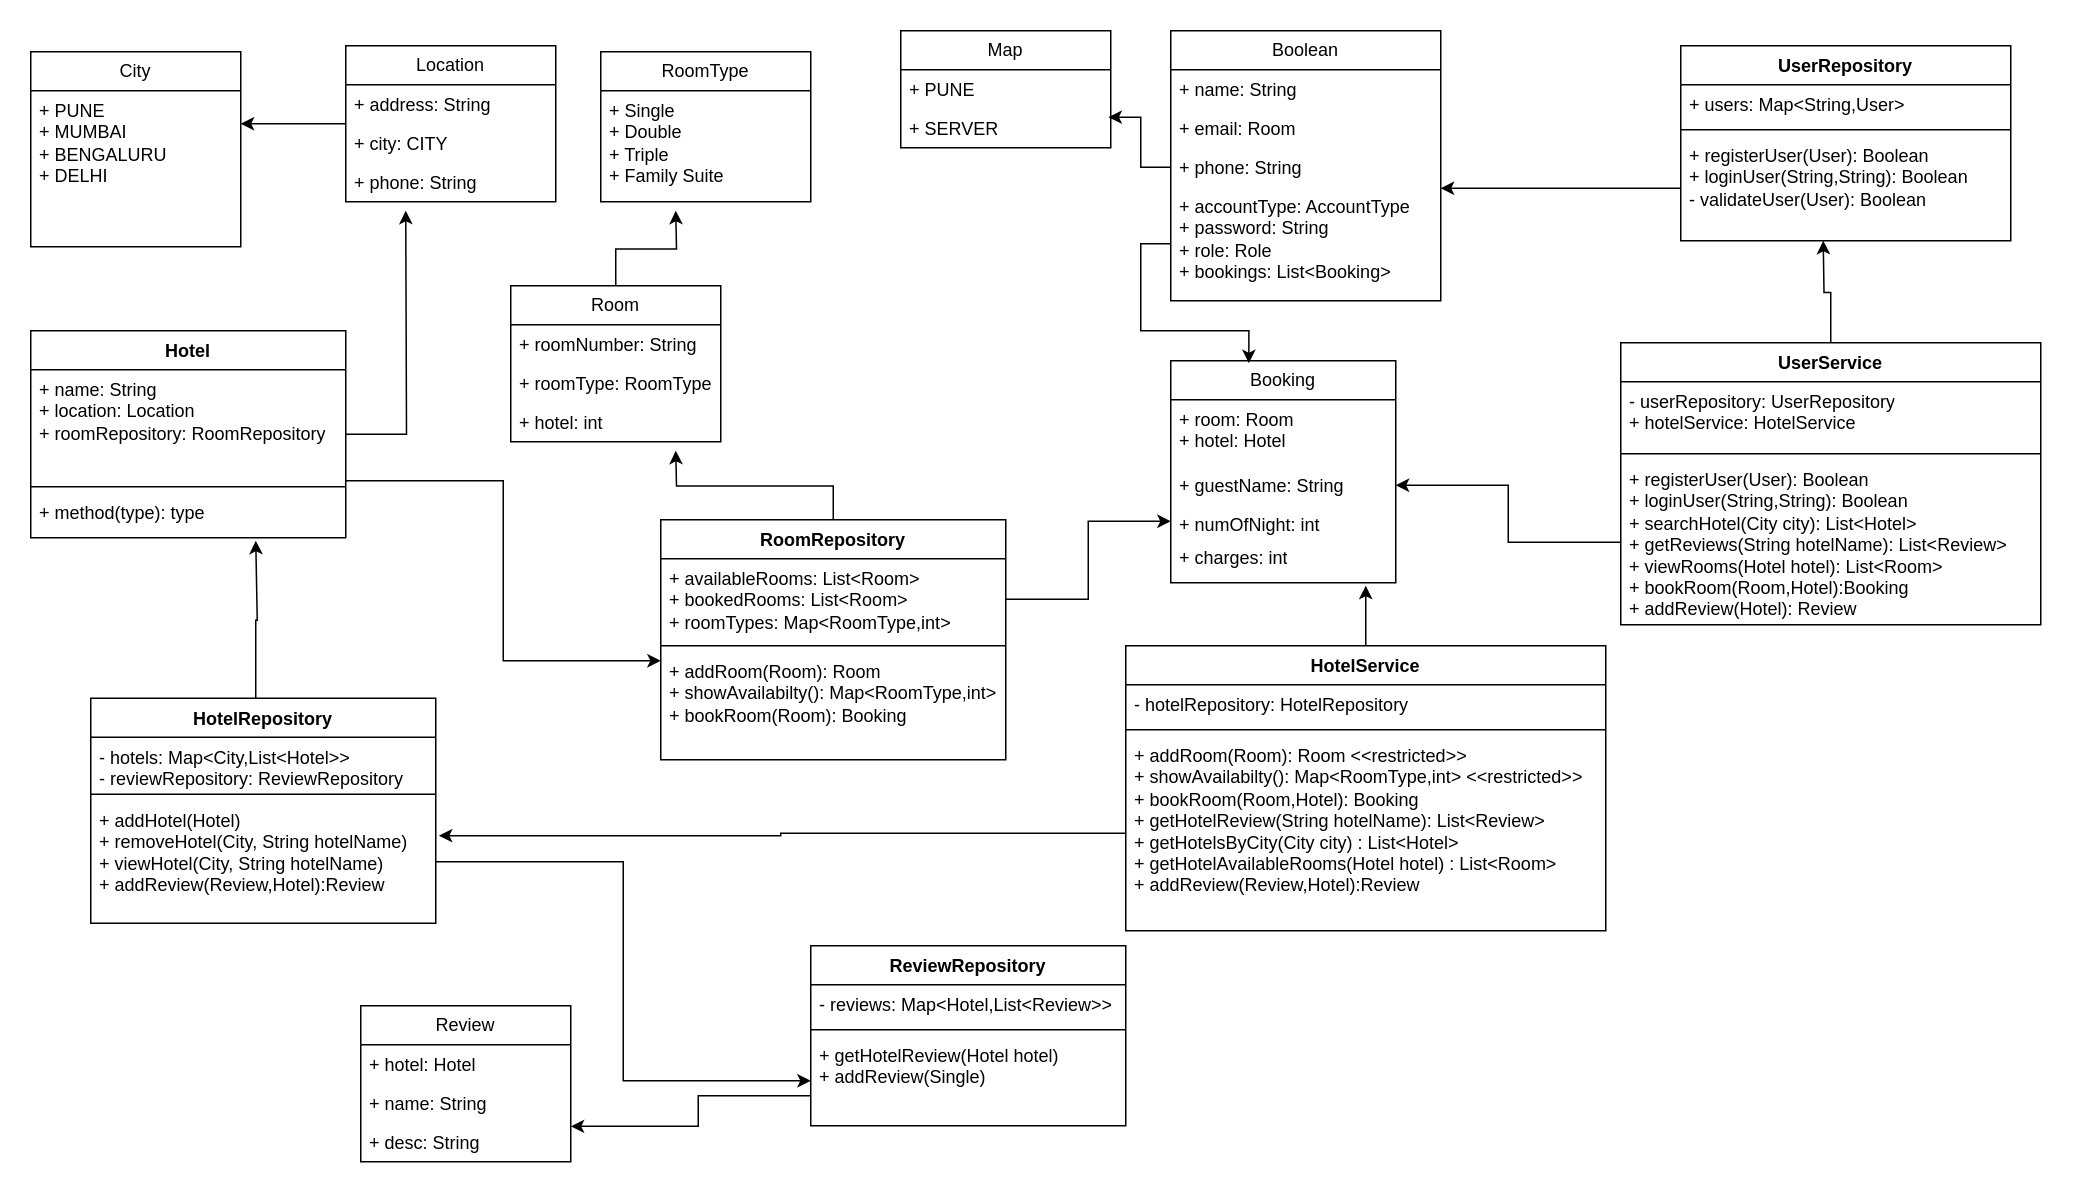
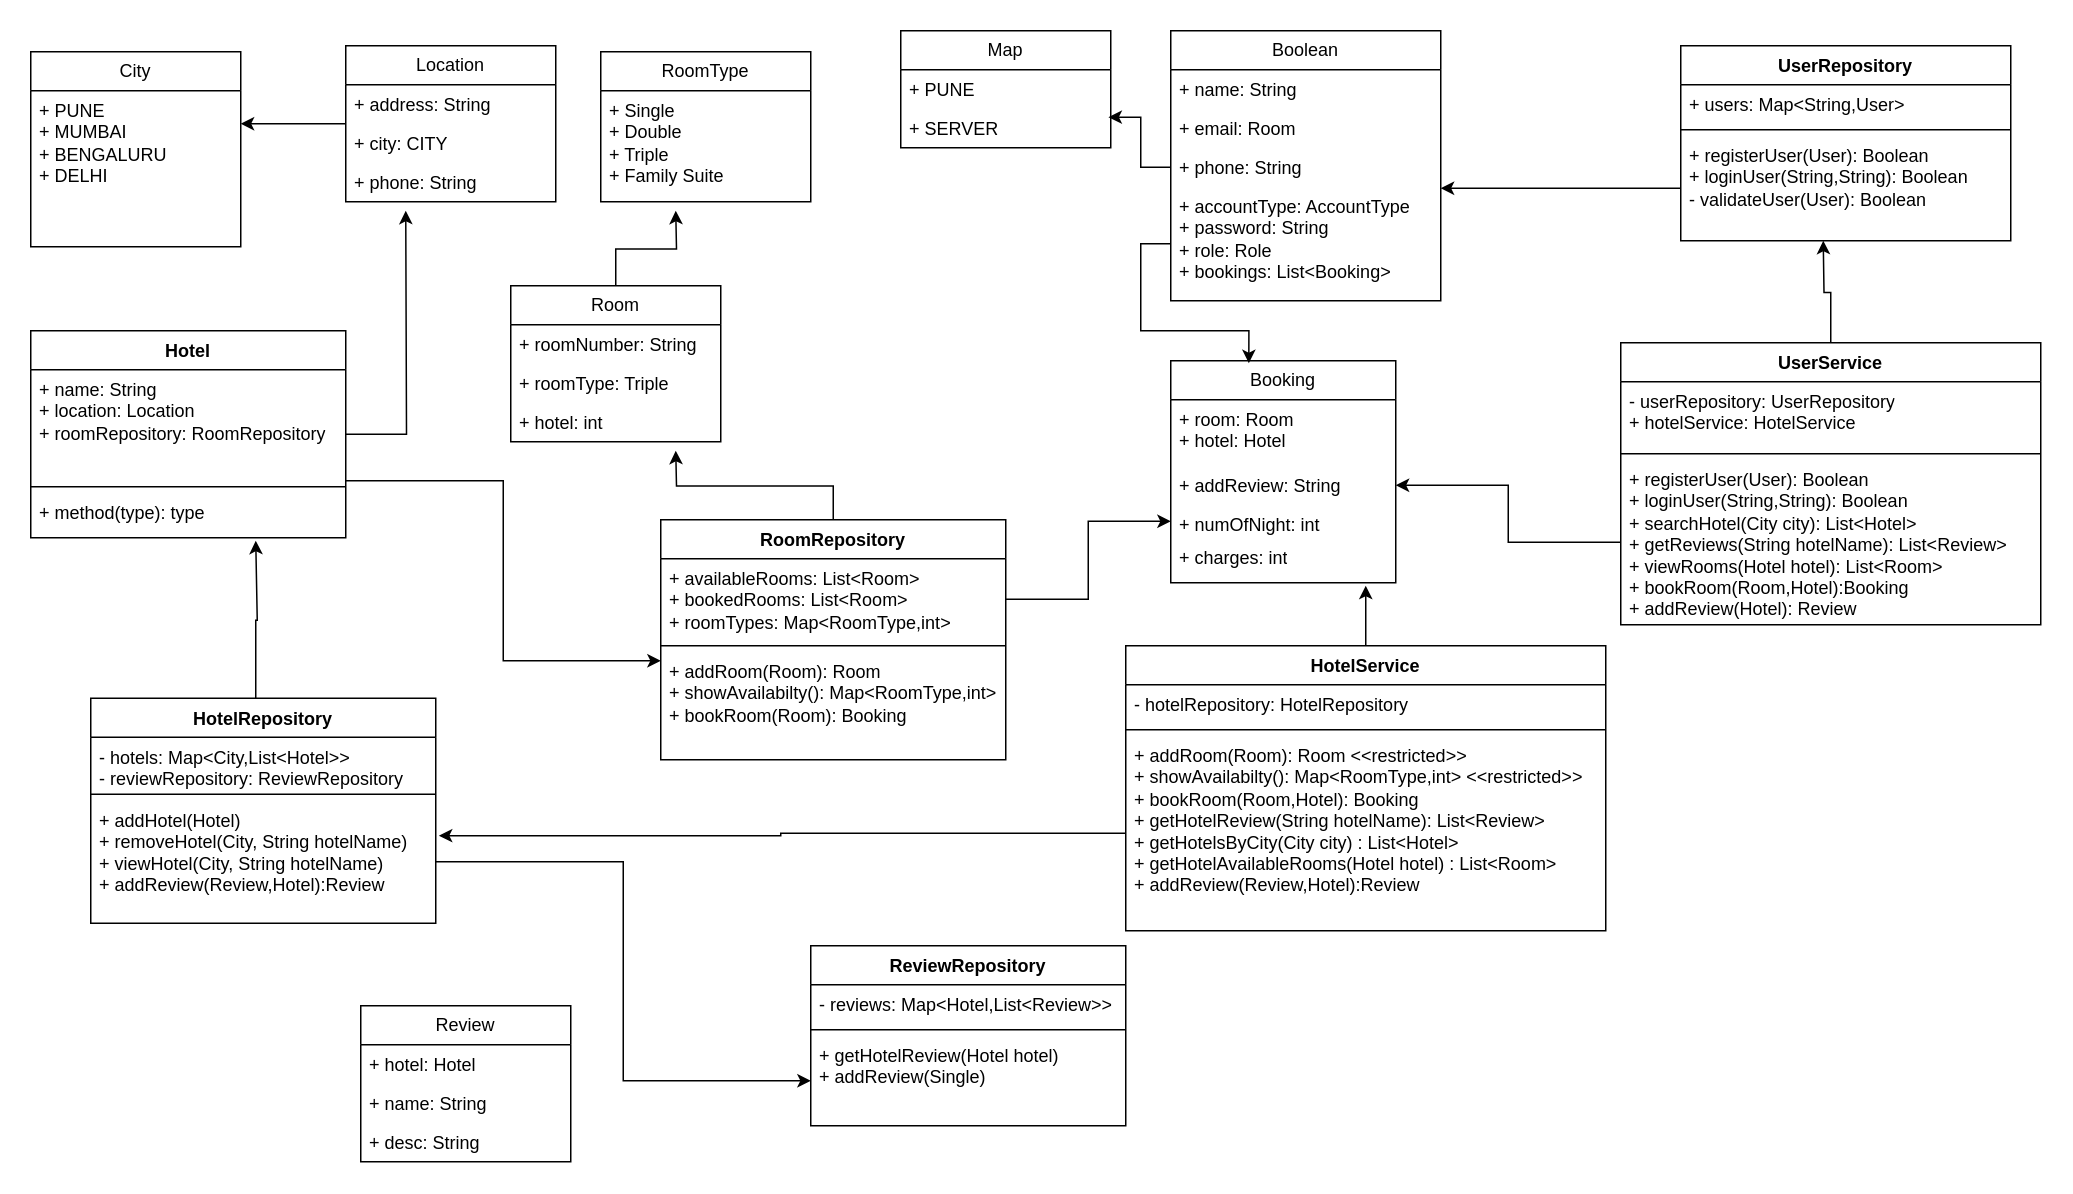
node "+ roomType: RoomType": label "+ roomType: RoomType" -> "+ roomType: Triple"
node "+ guestName: String": label "+ guestName: String" -> "+ addReview: String"
edge "+ getHotelReview(Hotel hotel) + addReview(Single)" -> "+ desc: String": removed
